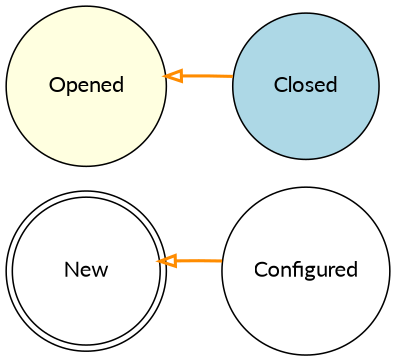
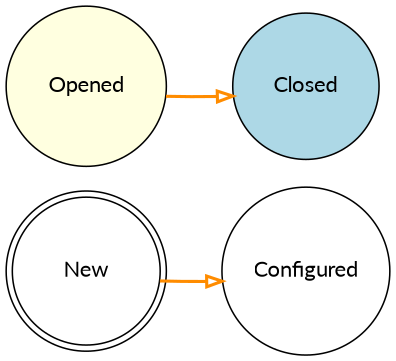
edge "Closed" -> "Opened": reversed
edge "Configured" -> "New": reversed
